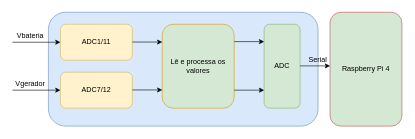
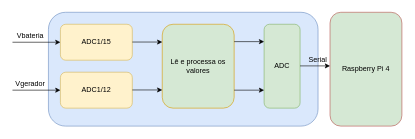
node "ADC1/11": label "ADC1/11" -> "ADC1/15"
node "ADC7/12": label "ADC7/12" -> "ADC1/12"
